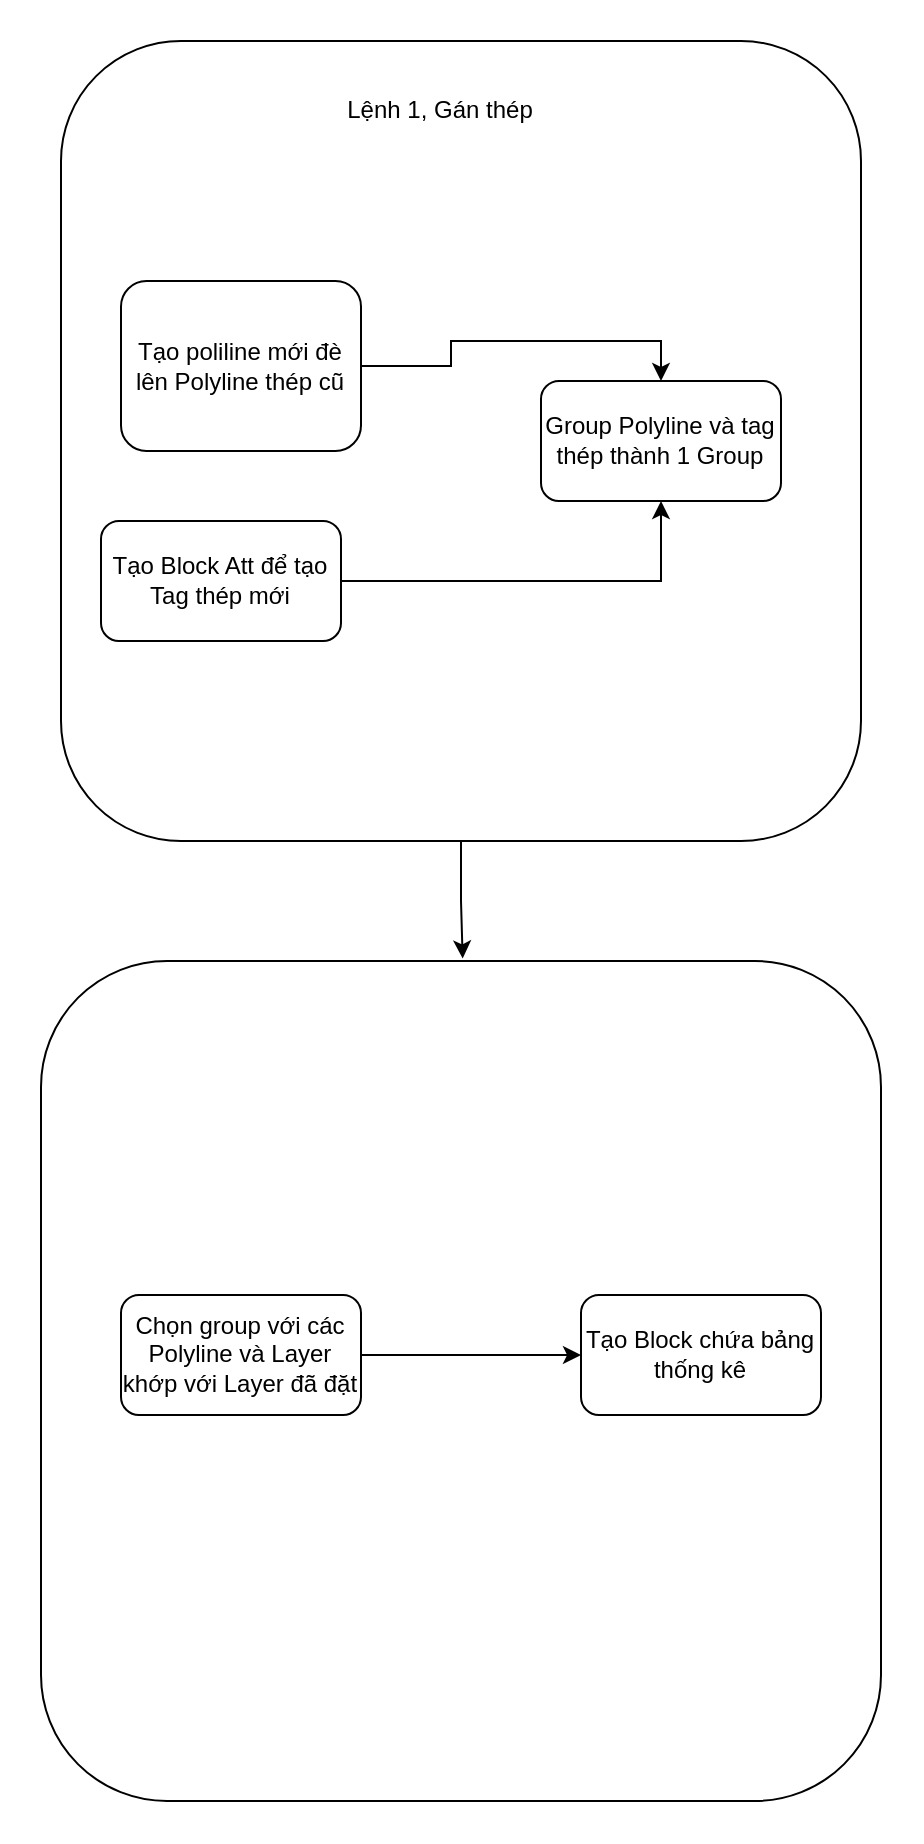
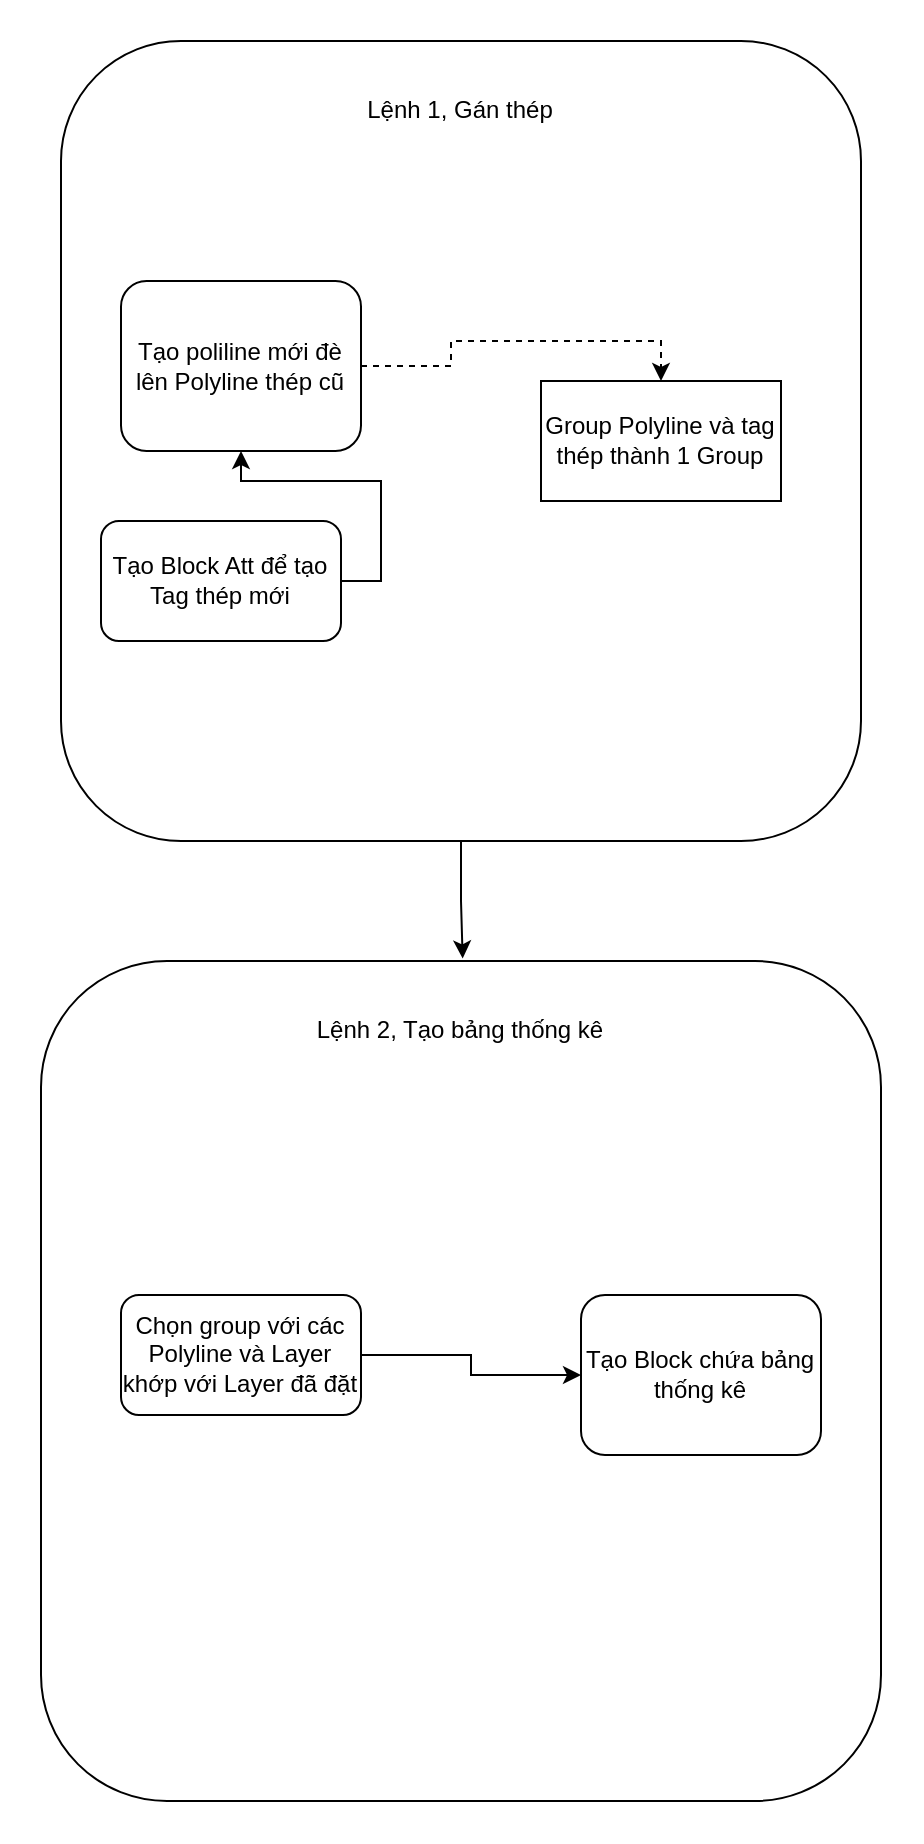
node "Lệnh 1, Gán thép": moved (441, 111) -> (461, 111)
edge "Tạo poliline mới đè lên Polyline thép cũ" -> "Group Polyline và tag thép thành 1 Group": style solid -> dashed
node "Group Polyline và tag thép thành 1 Group": shape rounded rectangle -> rectangle
edge "Tạo Block Att để tạo Tag thép mới" -> "Group Polyline và tag thép thành 1 Group": now "Tạo Block Att để tạo Tag thép mới" -> "Tạo poliline mới đè lên Polyline thép cũ"
node "Lệnh 2, Tạo bảng thống kê": added
node "Tạo Block chứa bảng thống kê": size 240x120 -> 240x160
